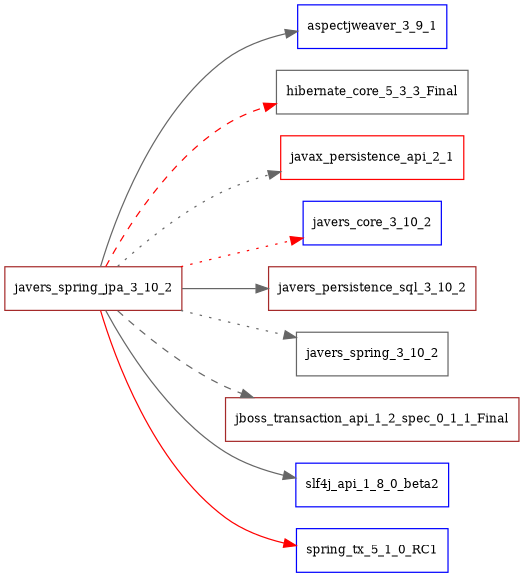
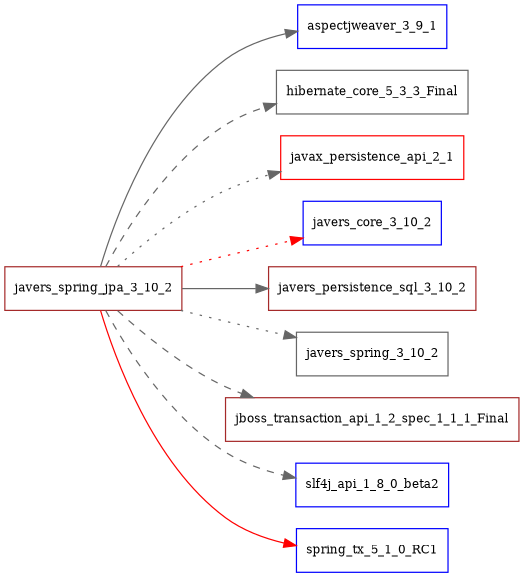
edge "javers_spring_jpa_3_10_2" -> "hibernate_core_5_3_3_Final": color red -> gray40
edge "javers_spring_jpa_3_10_2" -> "slf4j_api_1_8_0_beta2": style solid -> dashed
node "jboss_transaction_api_1_2_spec_0_1_1_Final": label "jboss_transaction_api_1_2_spec_0_1_1_Final" -> "jboss_transaction_api_1_2_spec_1_1_1_Final"
